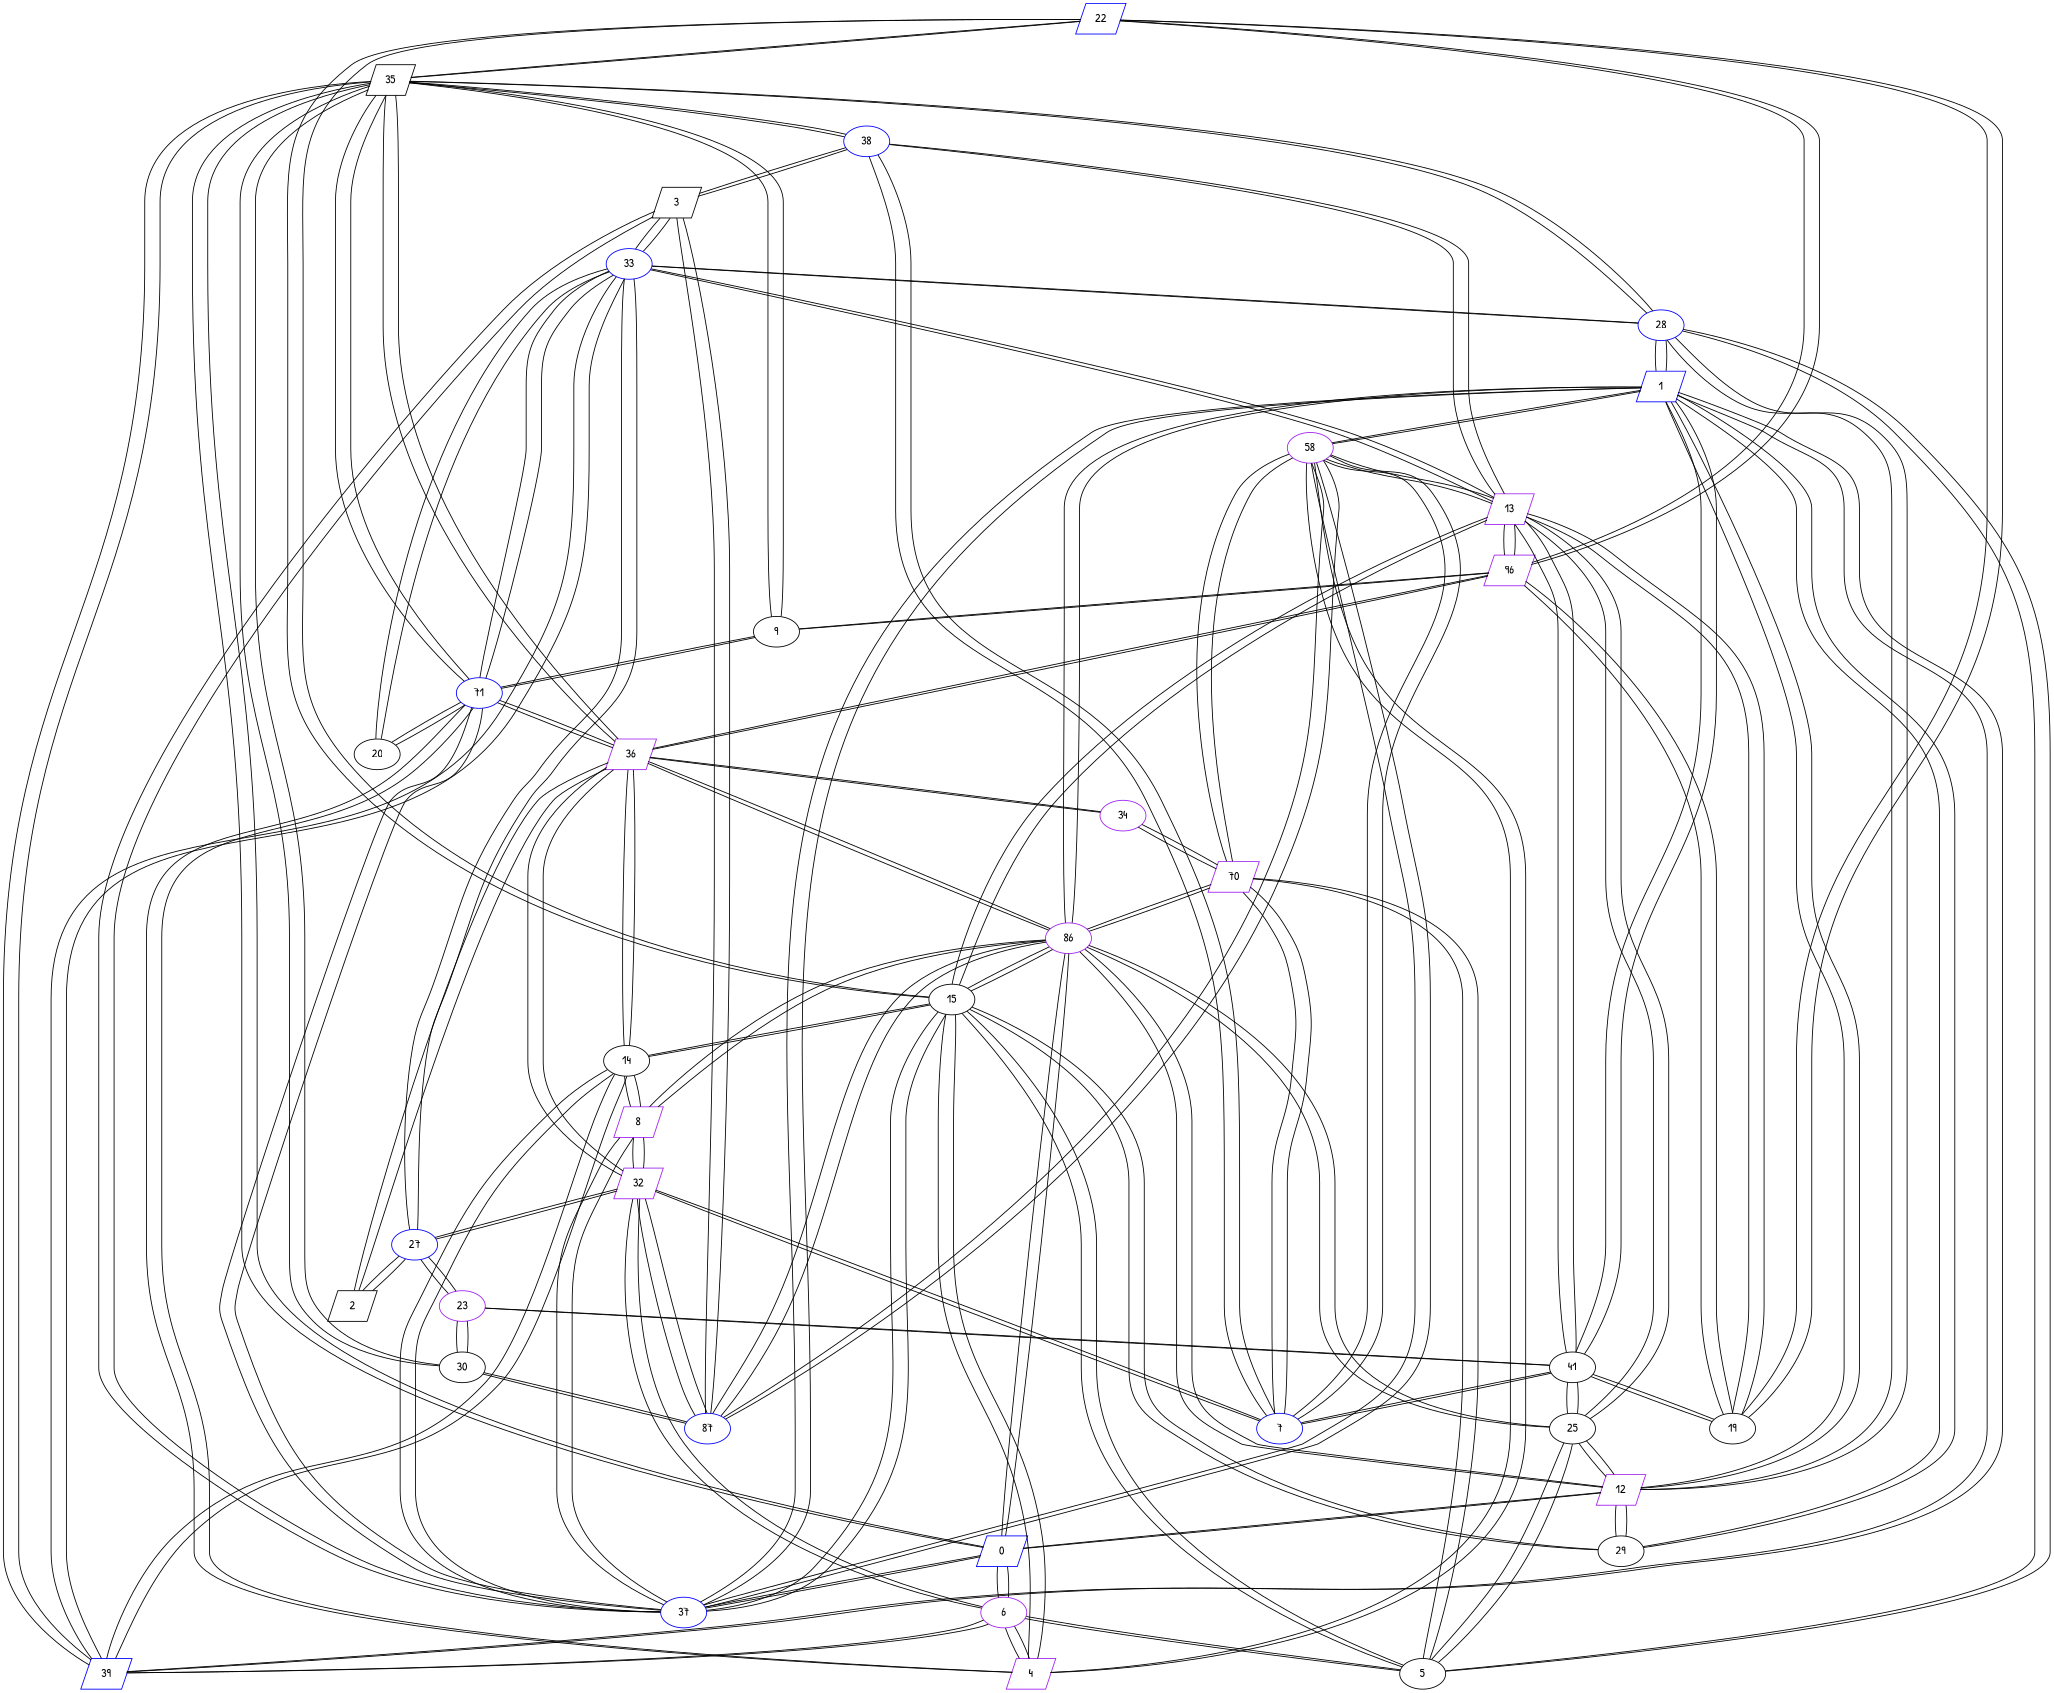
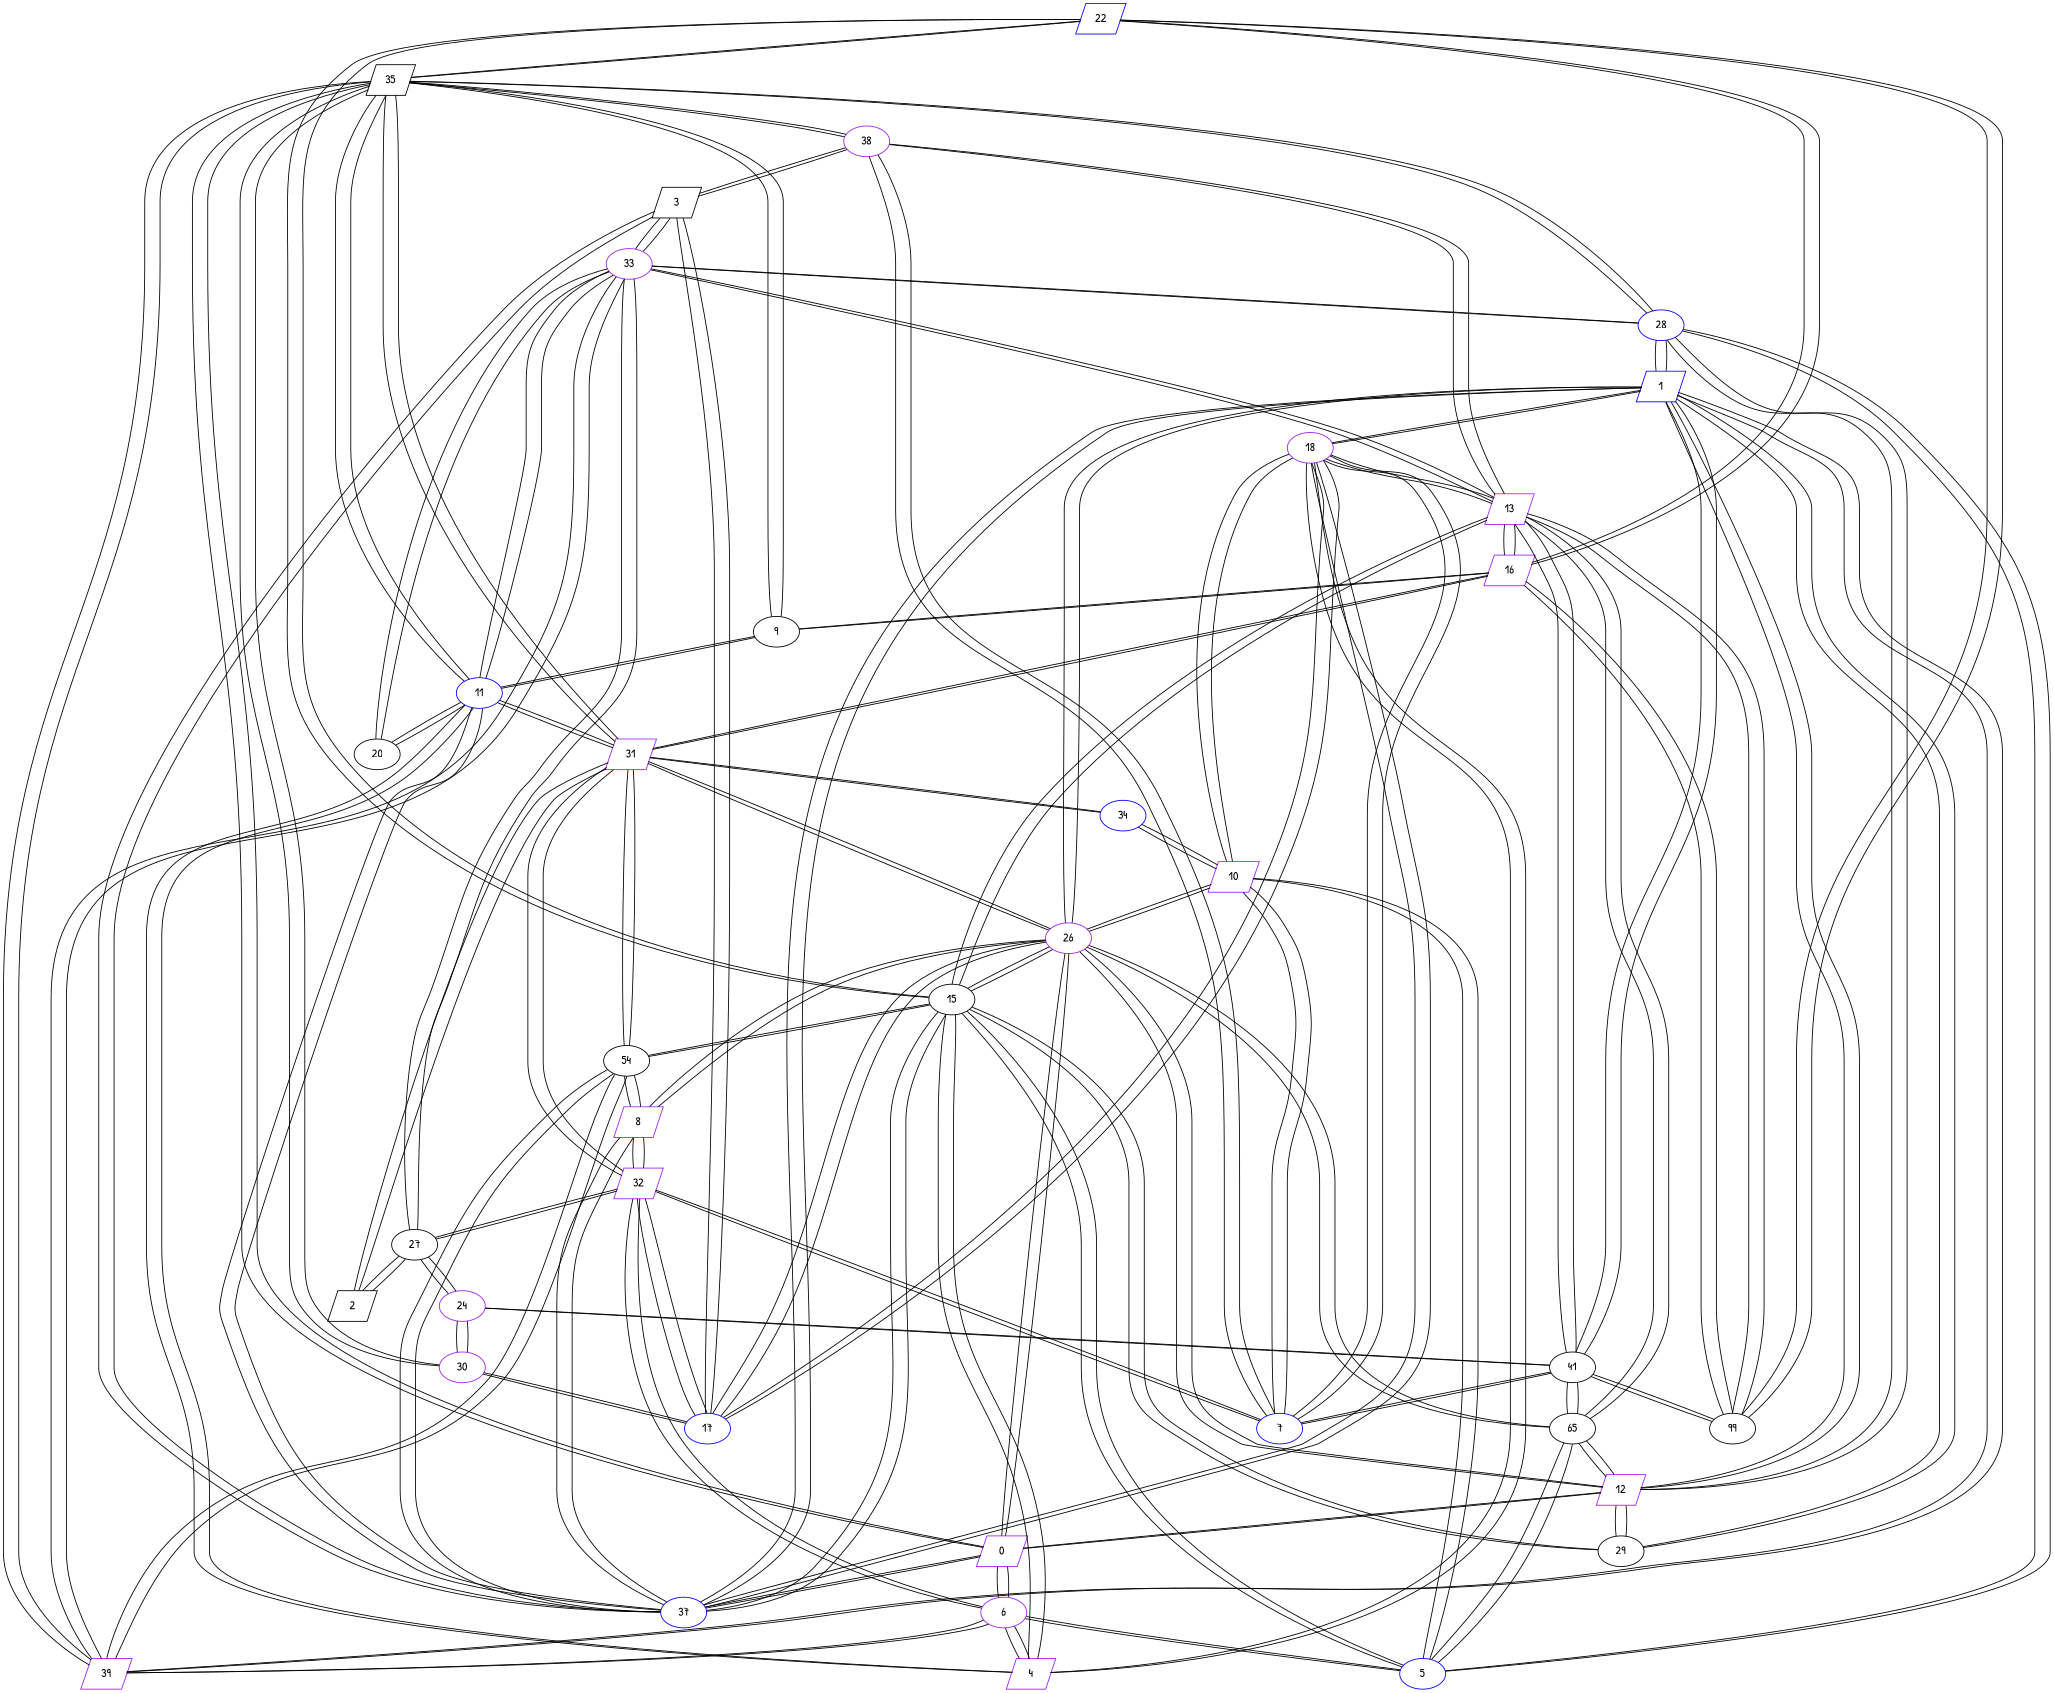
node "38": color blue -> purple
node "33": color blue -> purple
node "58": label "58" -> "18"
node "96": label "96" -> "16"
node "71": label "71" -> "11"
node "36": label "36" -> "31"
node "34": color purple -> blue
node "70": label "70" -> "10"
node "86": label "86" -> "26"
node "14": label "14" -> "54"
node "27": color blue -> black
node "23": label "23" -> "24"
node "30": color black -> purple
node "87": label "87" -> "17"
node "25": label "25" -> "65"
node "19": label "19" -> "99"
node "0": color blue -> purple
node "39": color blue -> purple
node "5": color black -> blue
